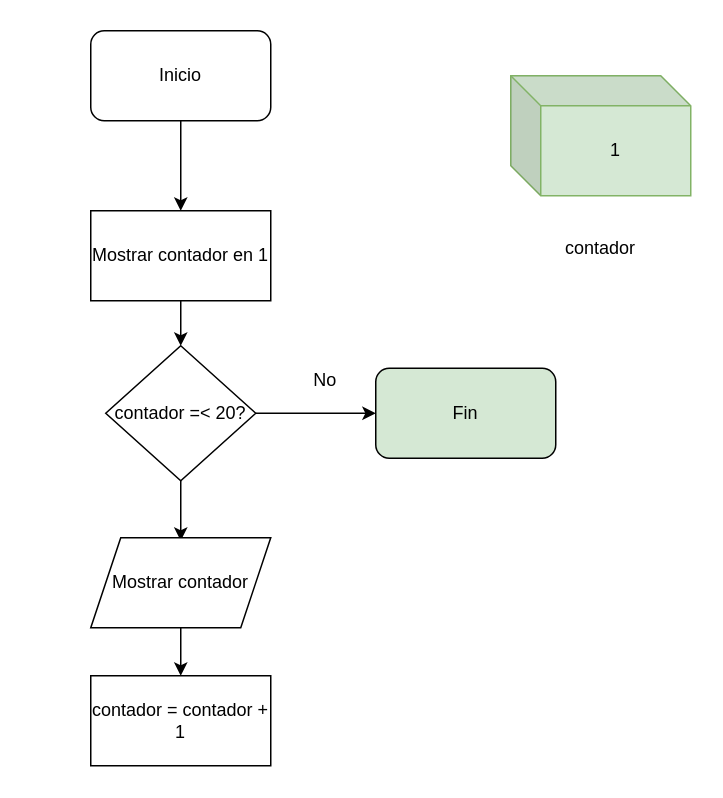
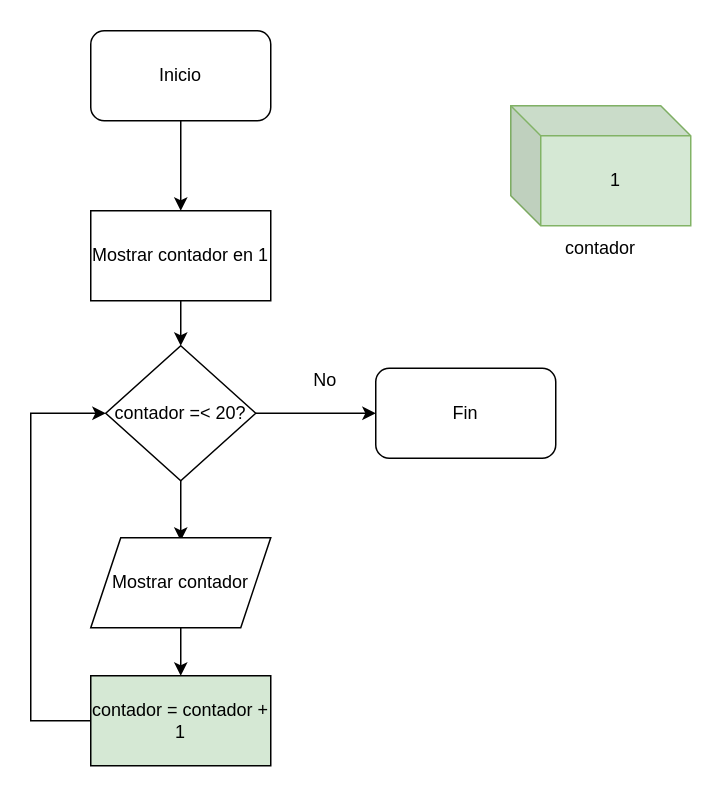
node "1": moved (601, 136) -> (601, 166)
node "Fin": fillcolor #d5e8d4 -> #ffffff
edge "contador = contador + 1" -> "contador =< 20?": added
node "contador = contador + 1": fillcolor #ffffff -> #d5e8d4
